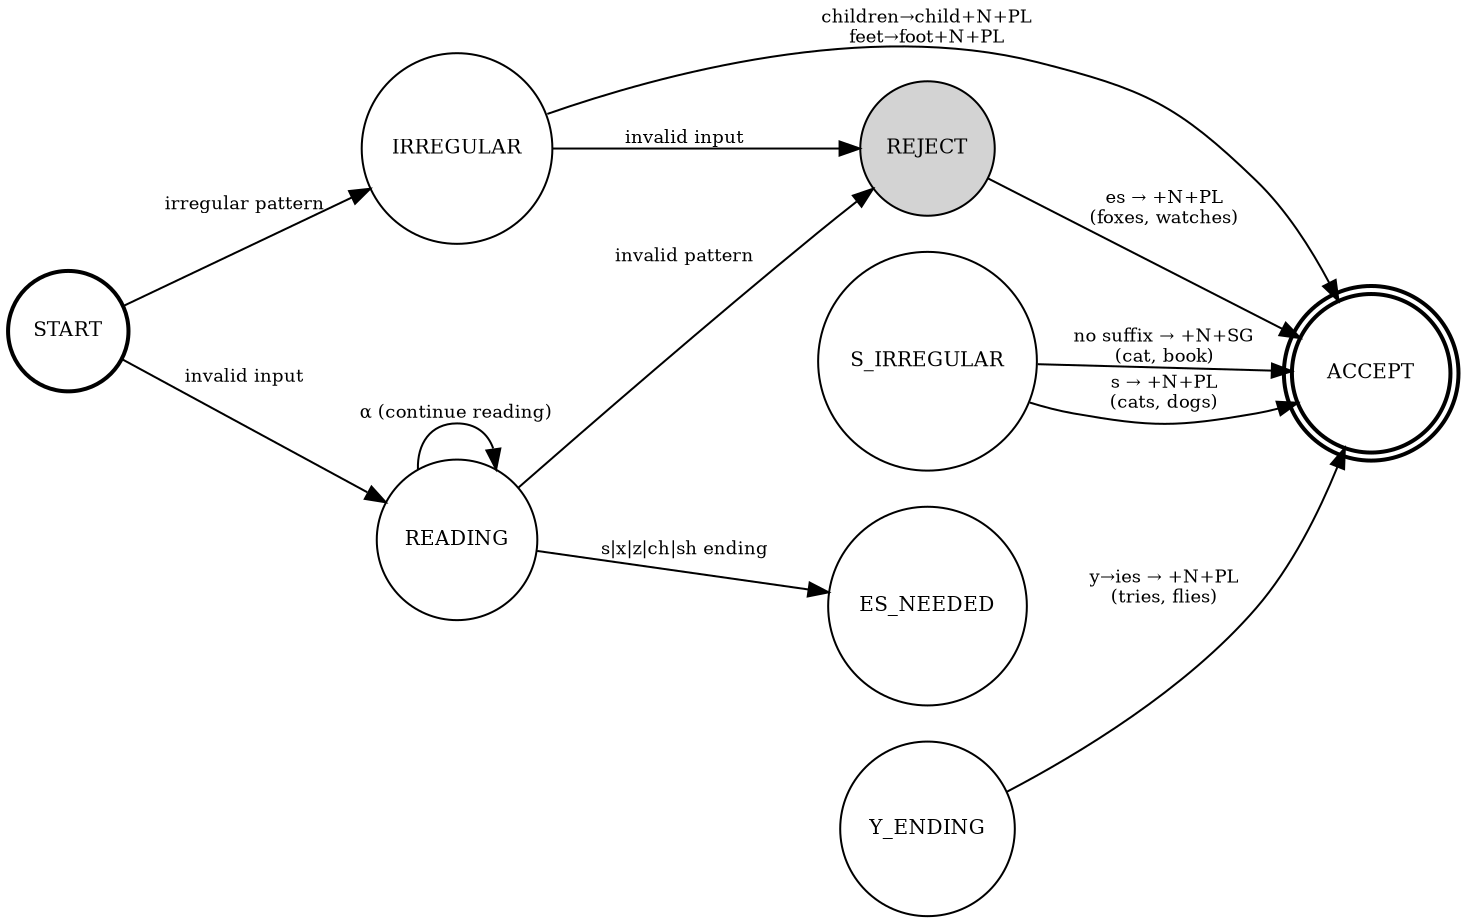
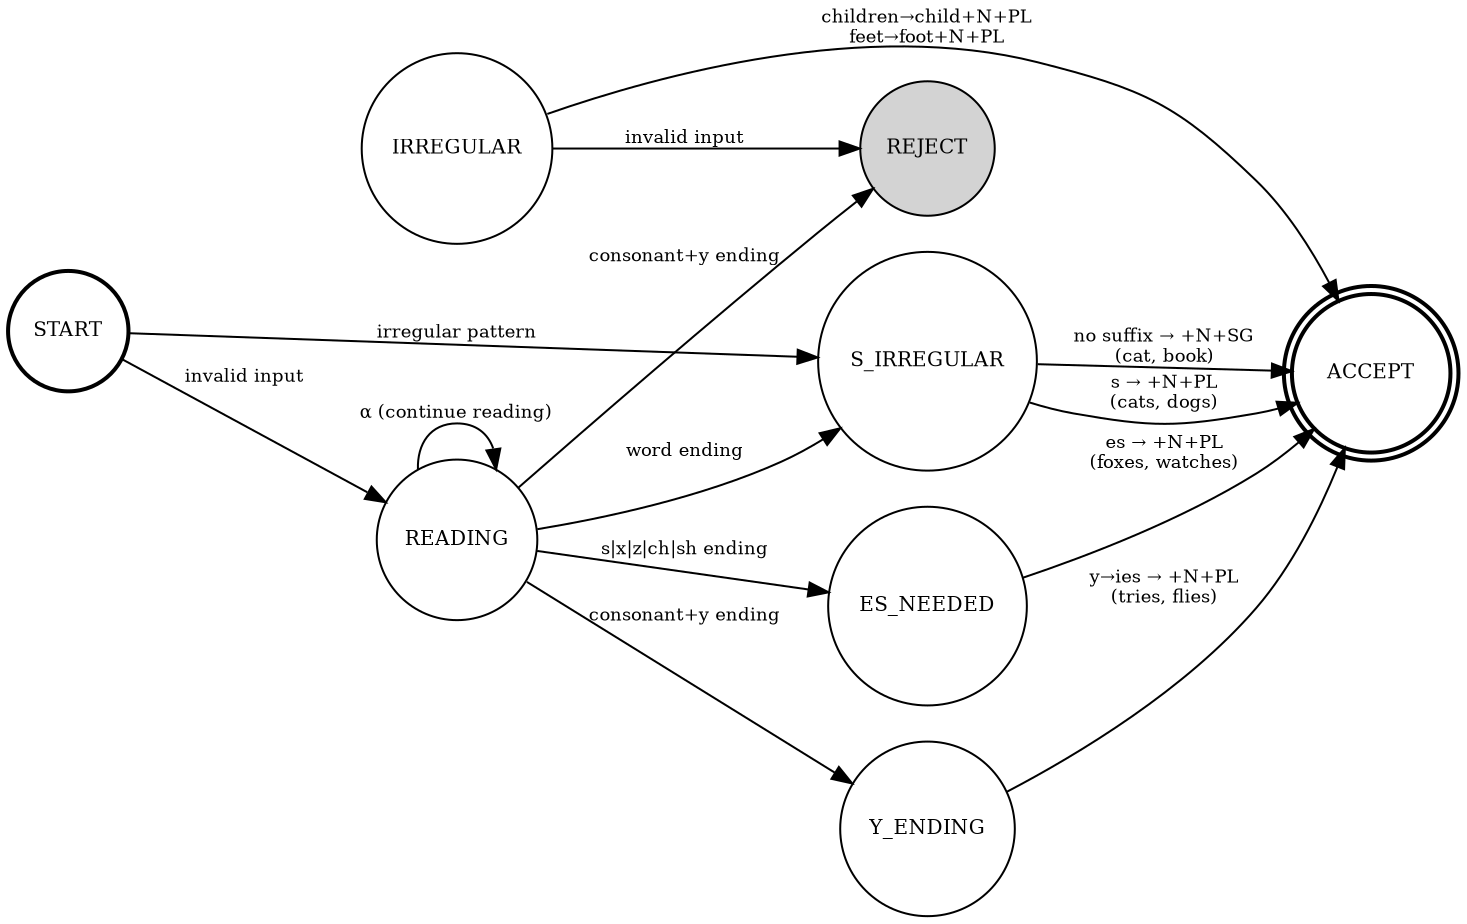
edge "START" -> "IRREGULAR": now "START" -> "S_IRREGULAR"
edge "REJECT" -> "ACCEPT": now "ES_NEEDED" -> "ACCEPT"
edge "READING" -> "REJECT": label "invalid pattern" -> "consonant+y ending"
edge "READING" -> "S_IRREGULAR": added, label "word ending"
edge "READING" -> "Y_ENDING": added, label "consonant+y ending"
